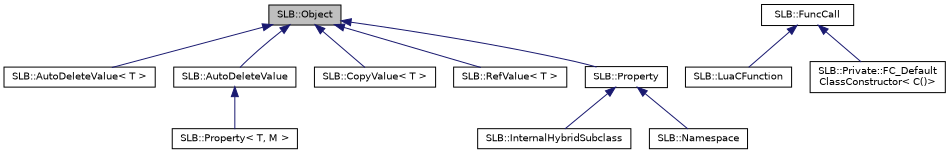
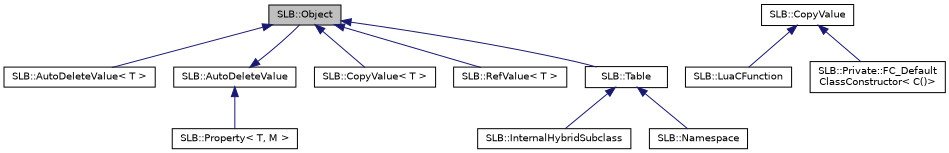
node "SLB::FuncCall": label "SLB::FuncCall" -> "SLB::CopyValue"
edge "SLB::AutoDeleteValue" -> "SLB::Object": reversed
node "SLB::Property": label "SLB::Property" -> "SLB::Table"
